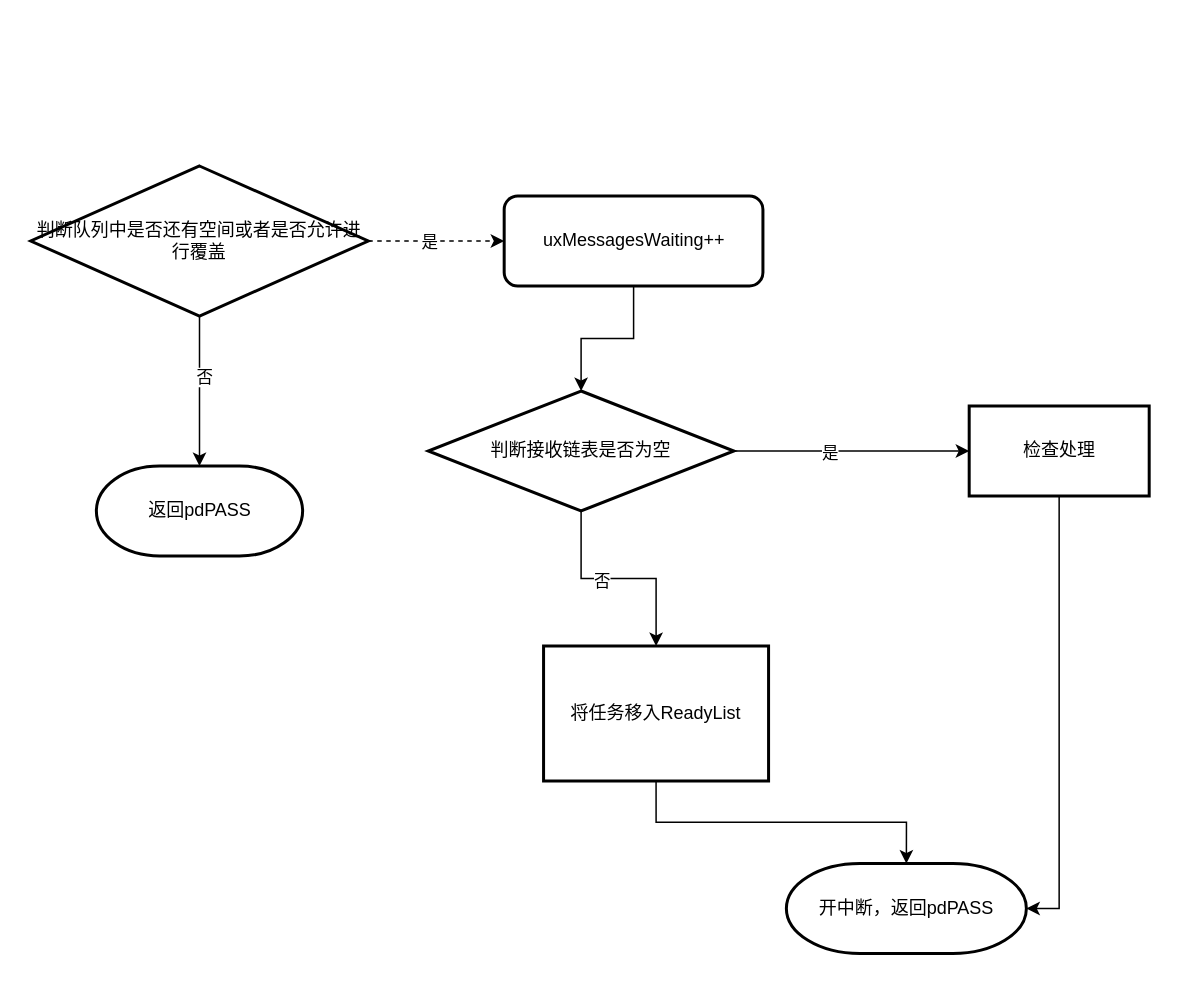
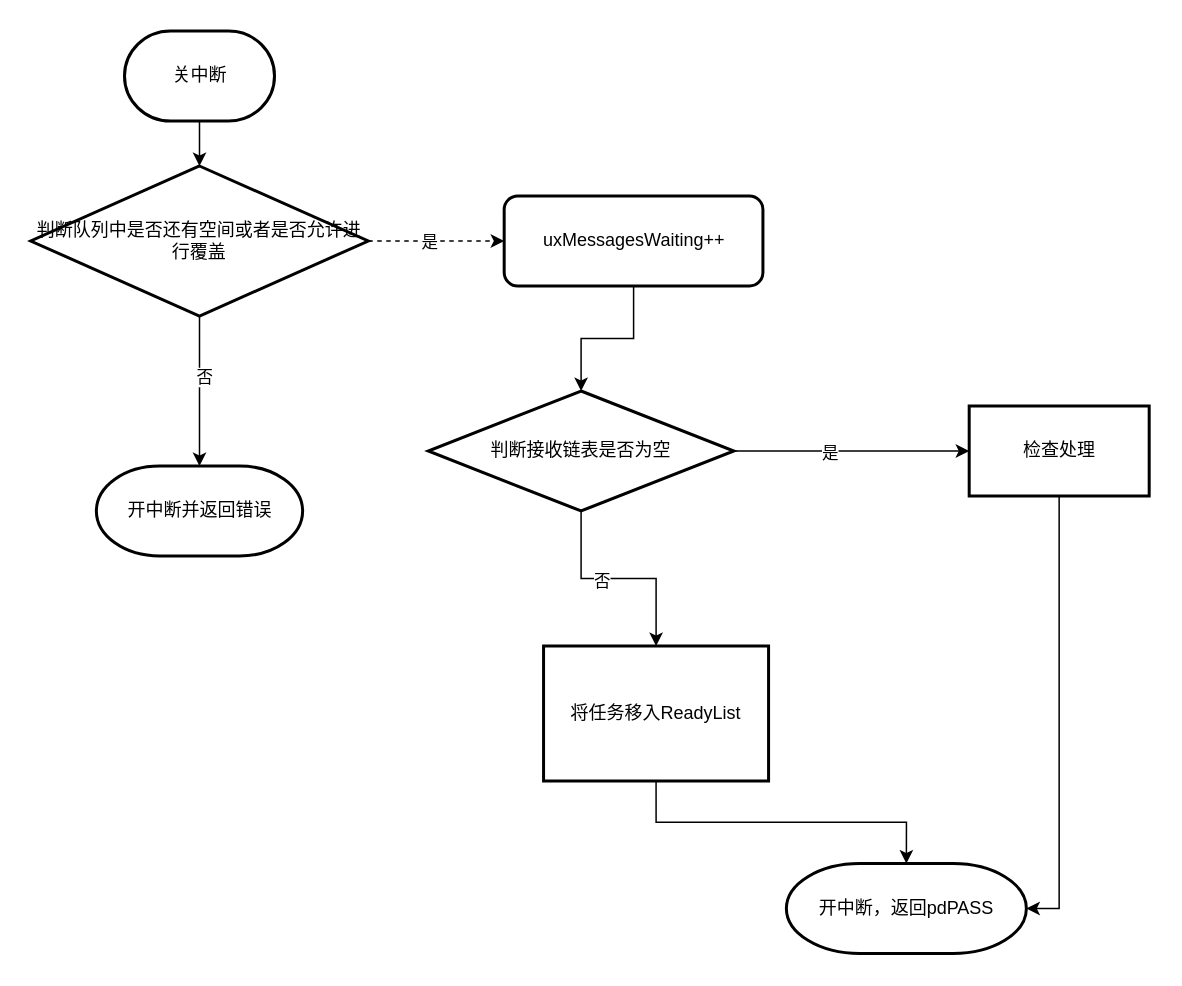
node "关中断": added
edge "关中断" -> "判断队列中是否还有空间或者是否允许进行覆盖": added
node "返回pdPASS": label "返回pdPASS" -> "开中断并返回错误"
